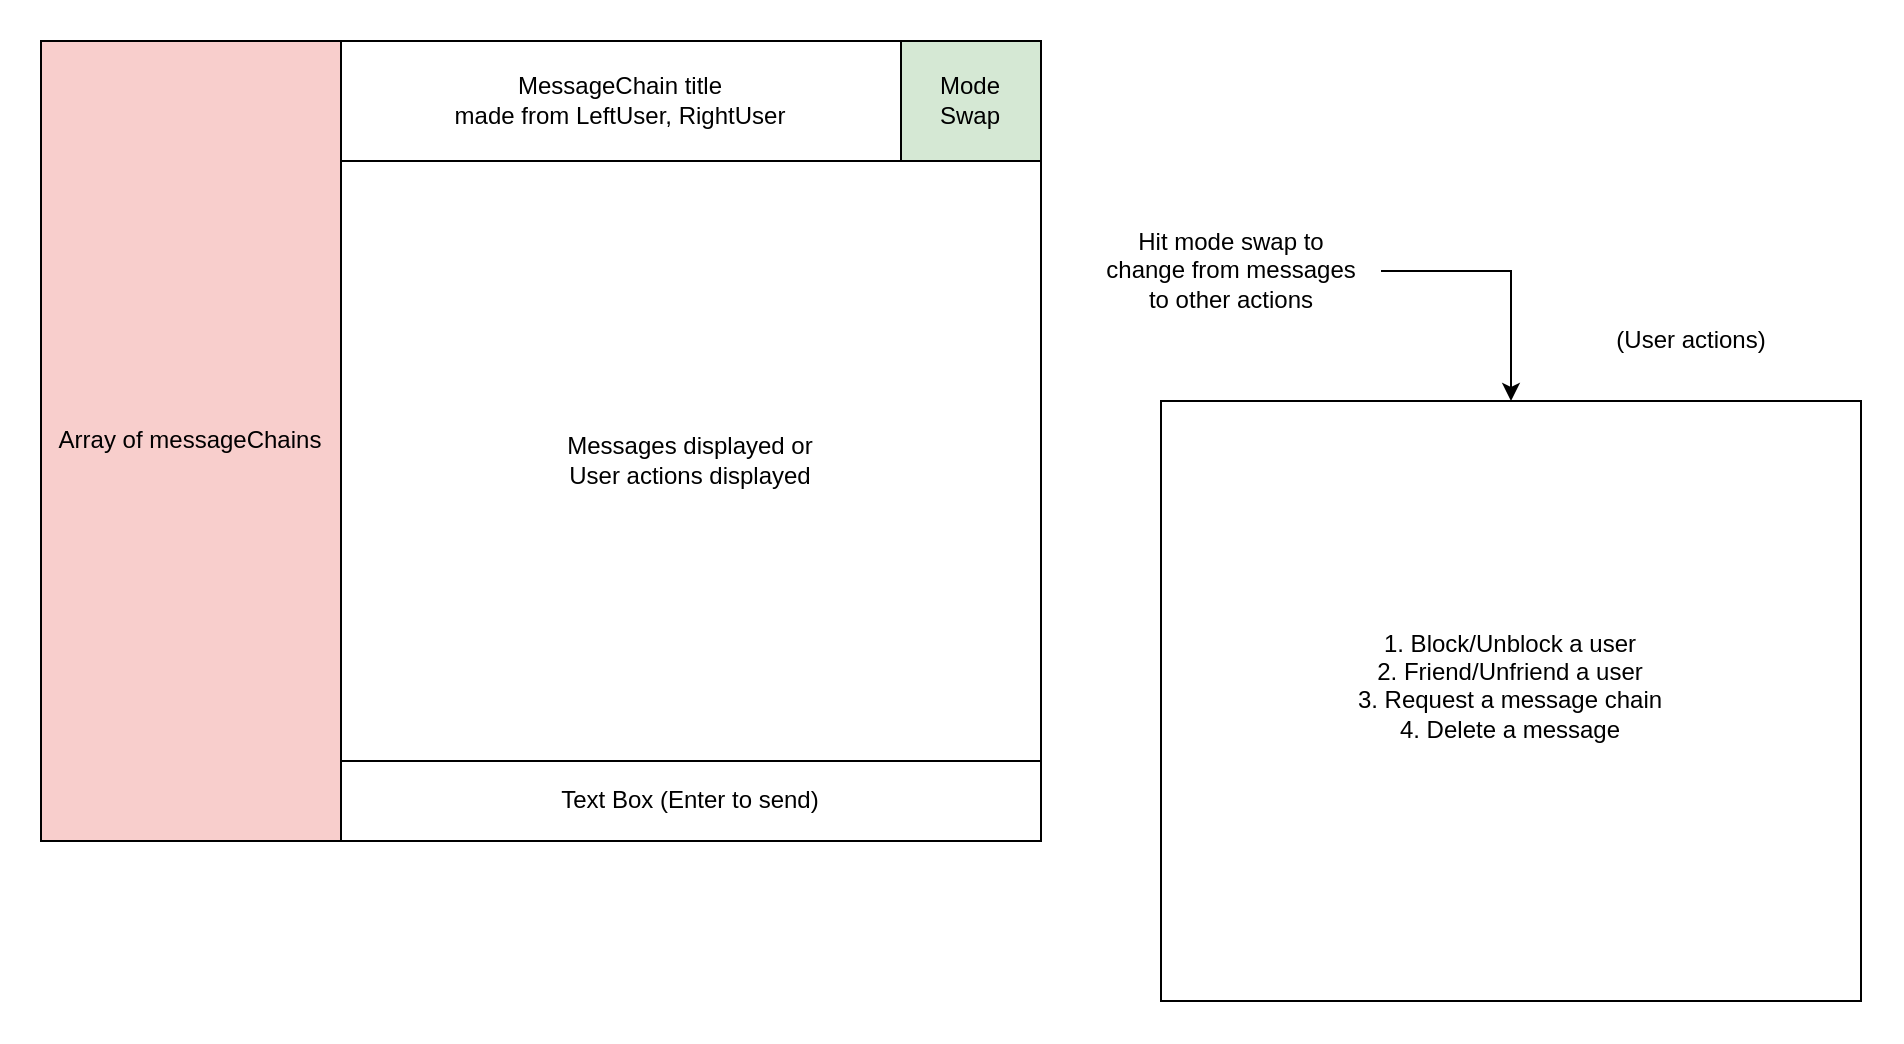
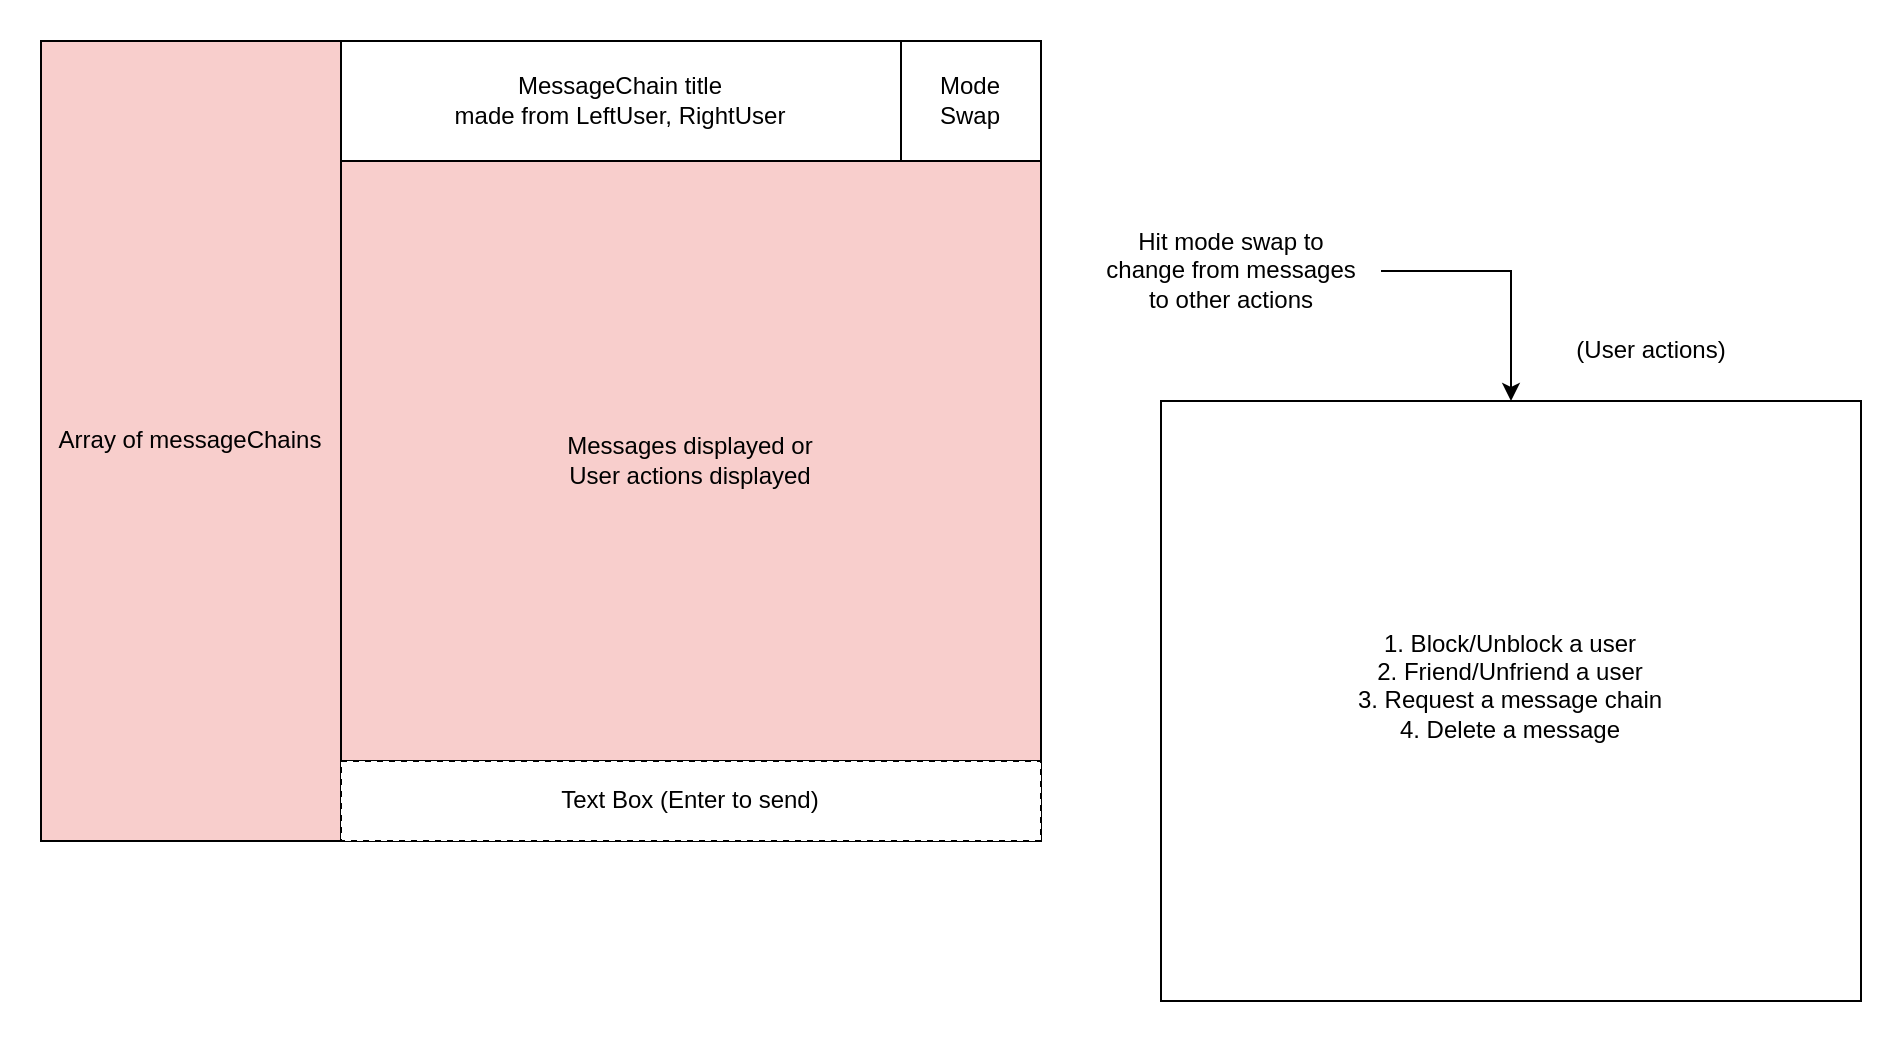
node "Mode Swap": fillcolor #d5e8d4 -> #ffffff
node "(User actions)": moved (1691, 341) -> (1651, 351)
node "Messages displayed or User actions displayed": fillcolor #ffffff -> #f8cecc
node "Text Box (Enter to send)": style solid -> dashed
